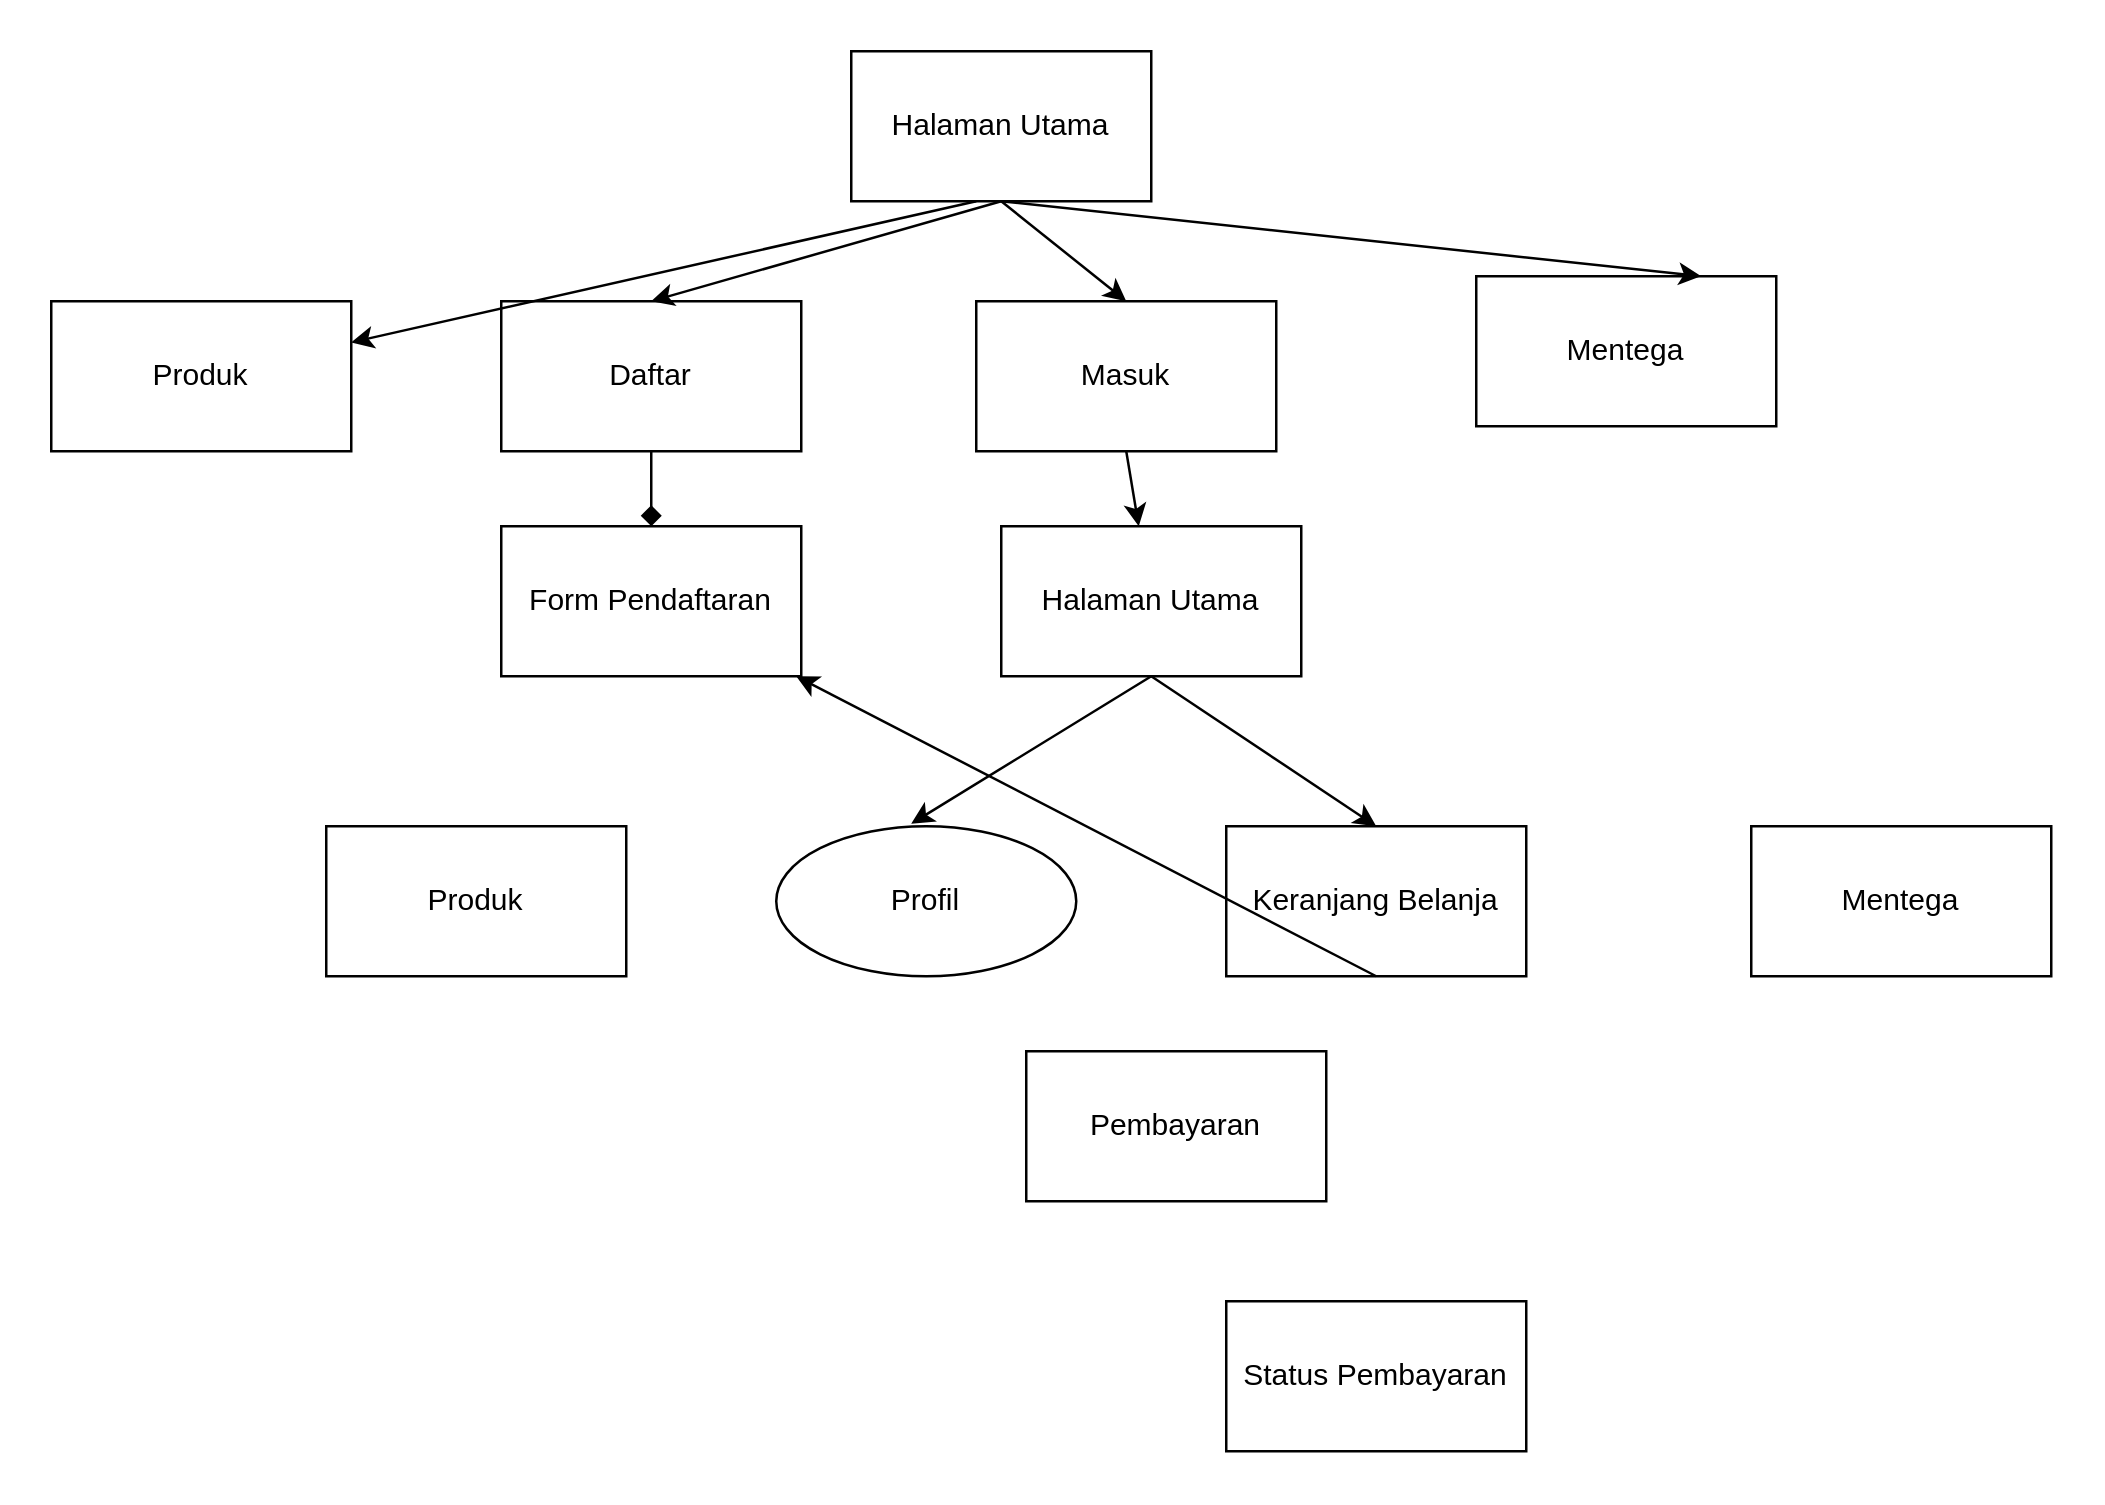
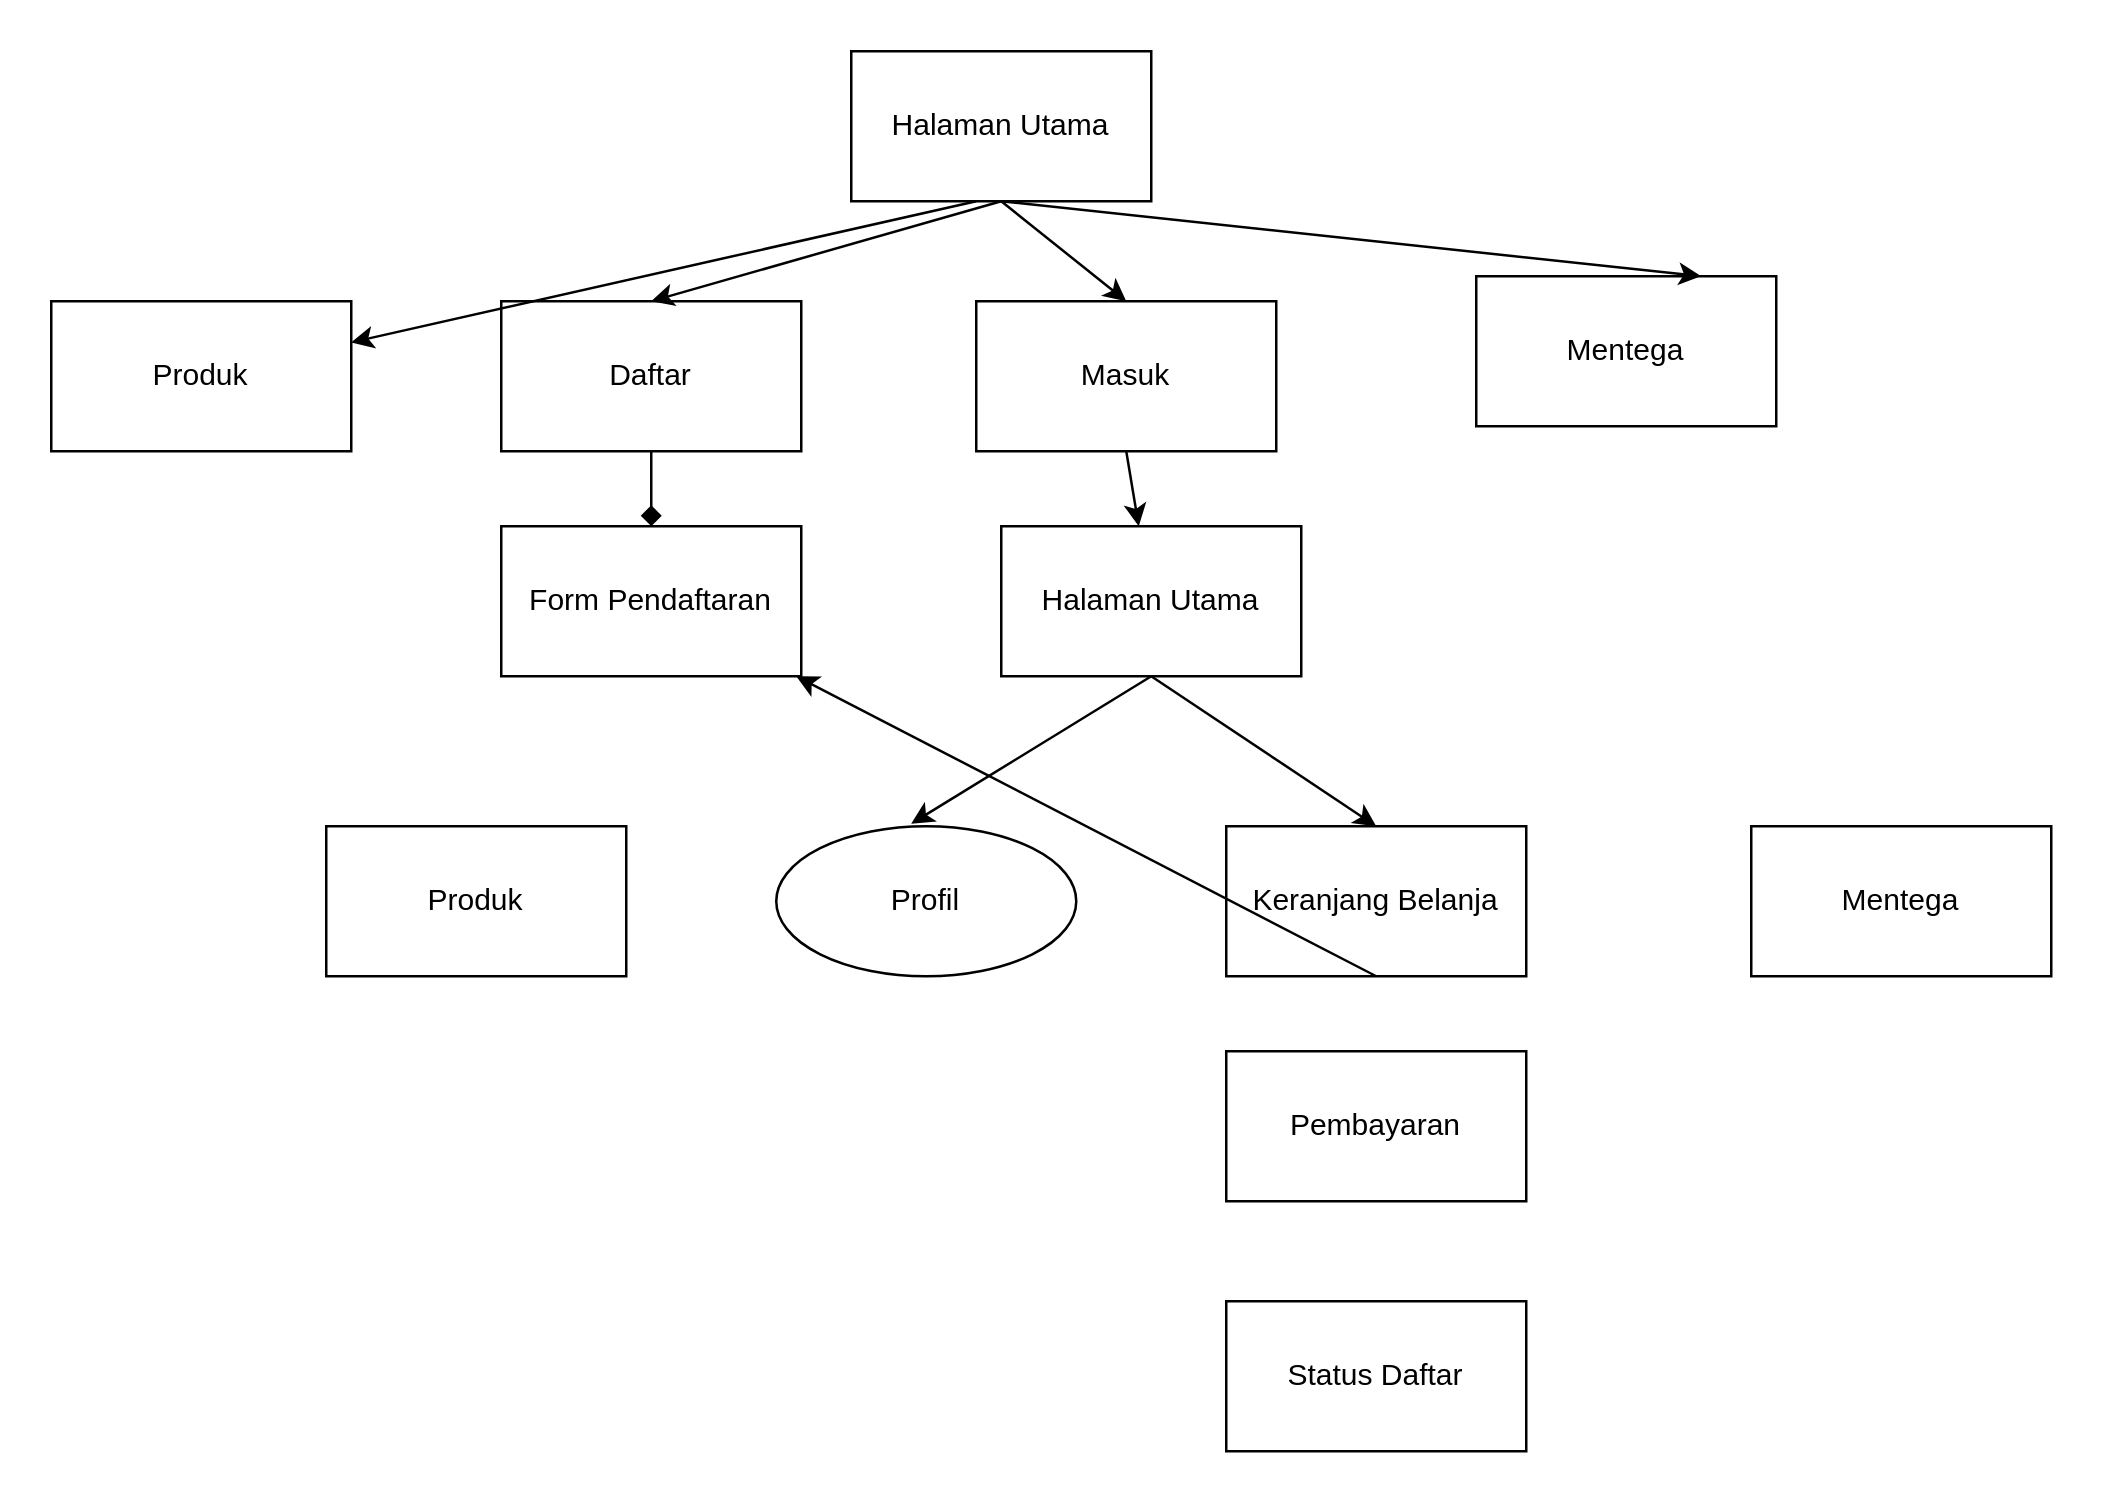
node "Pembayaran": moved (1176, 1126) -> (1376, 1126)
node "Status Pembayaran": label "Status Pembayaran" -> "Status Daftar"
